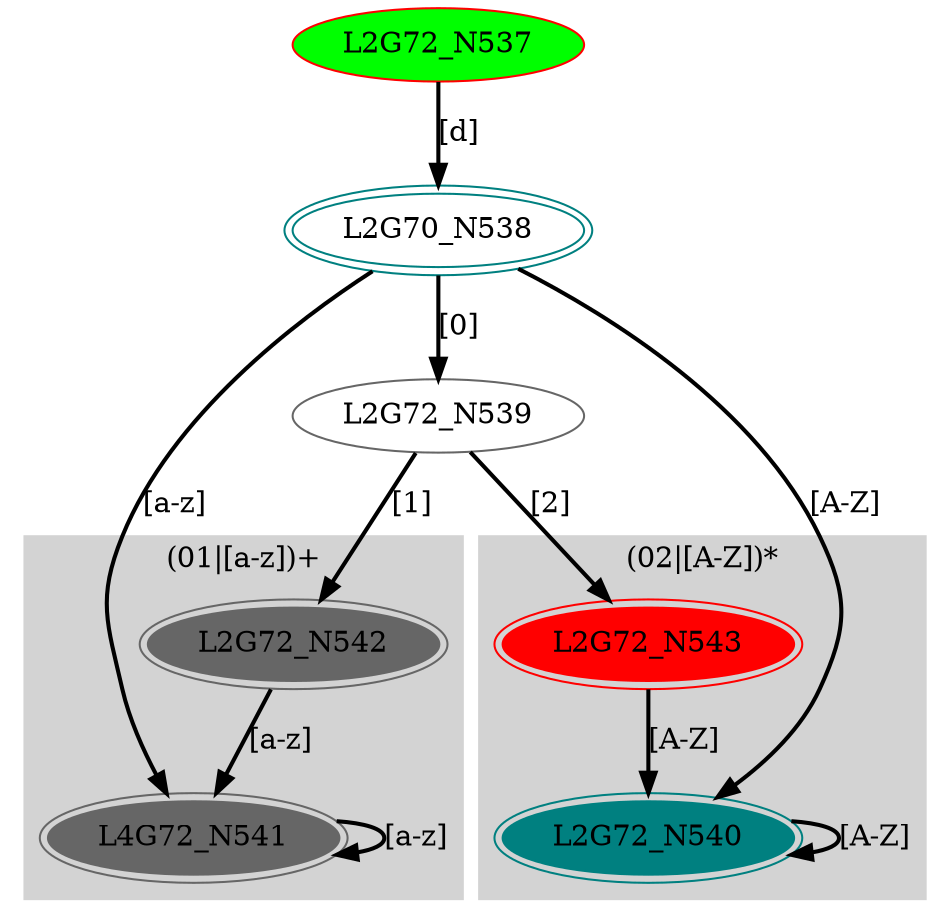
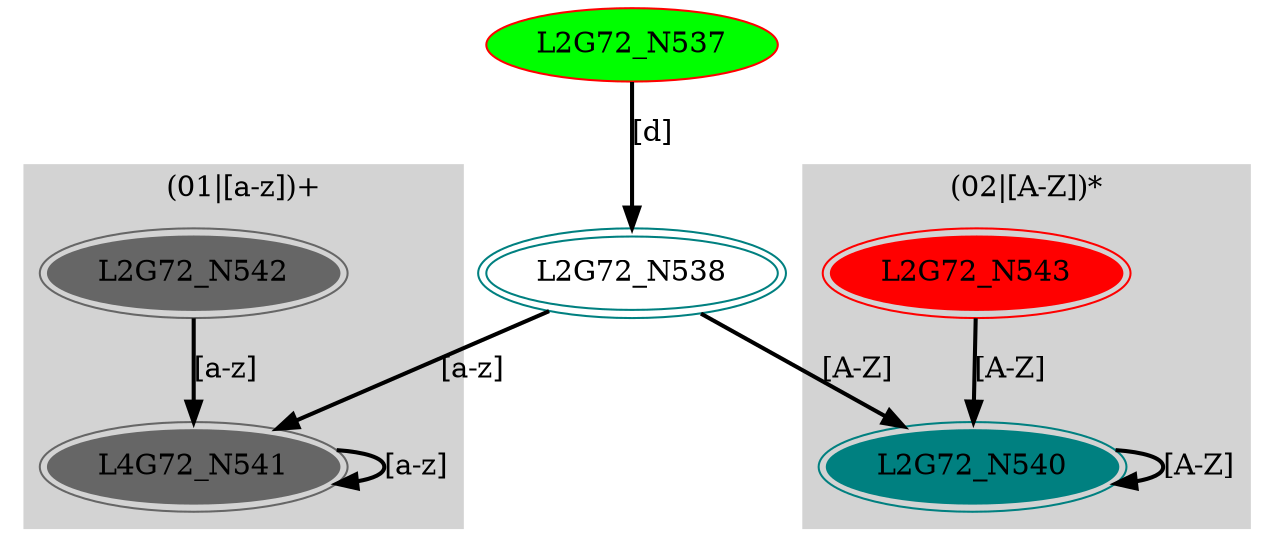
node "L2G70_N538": label "L2G70_N538" -> "L2G72_N538"
node "L2G72_N539": removed
